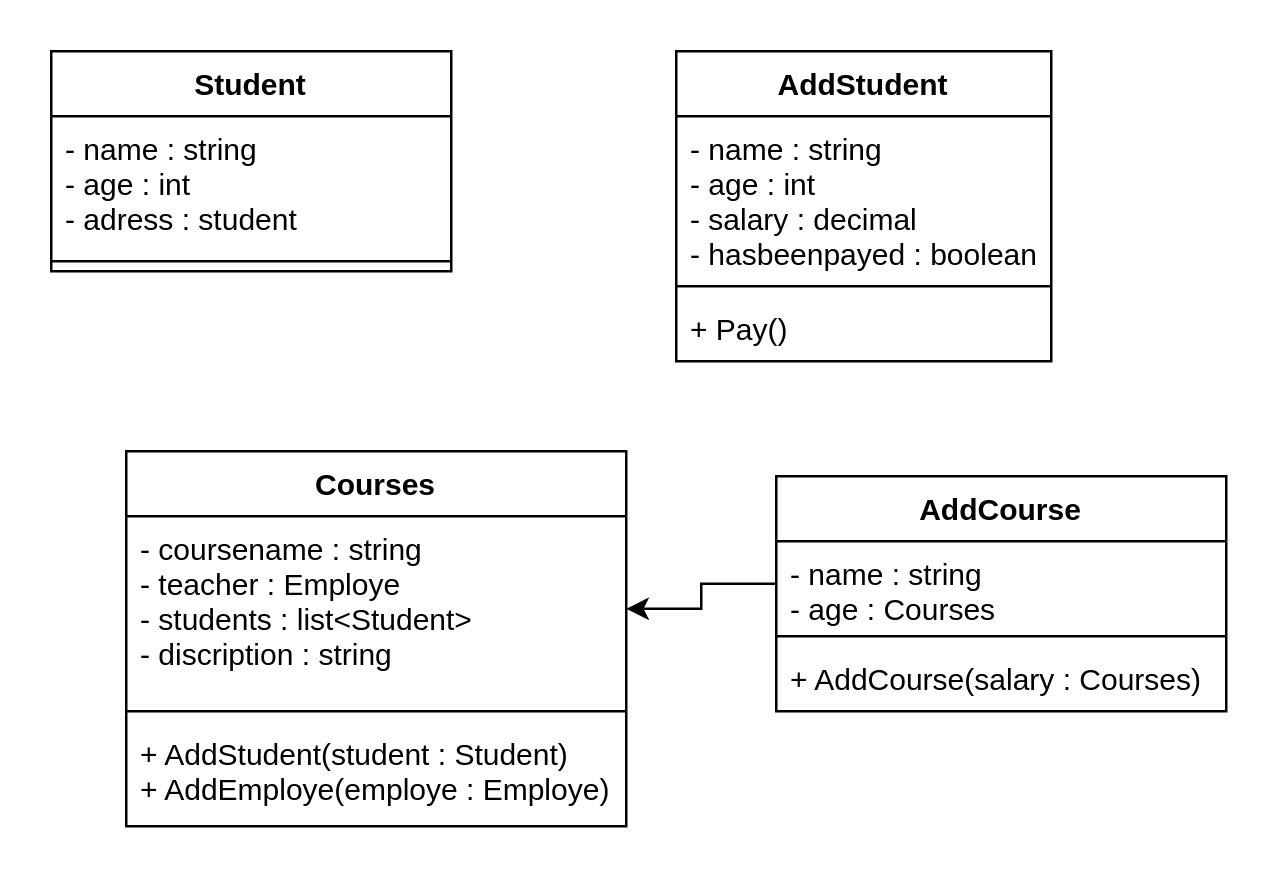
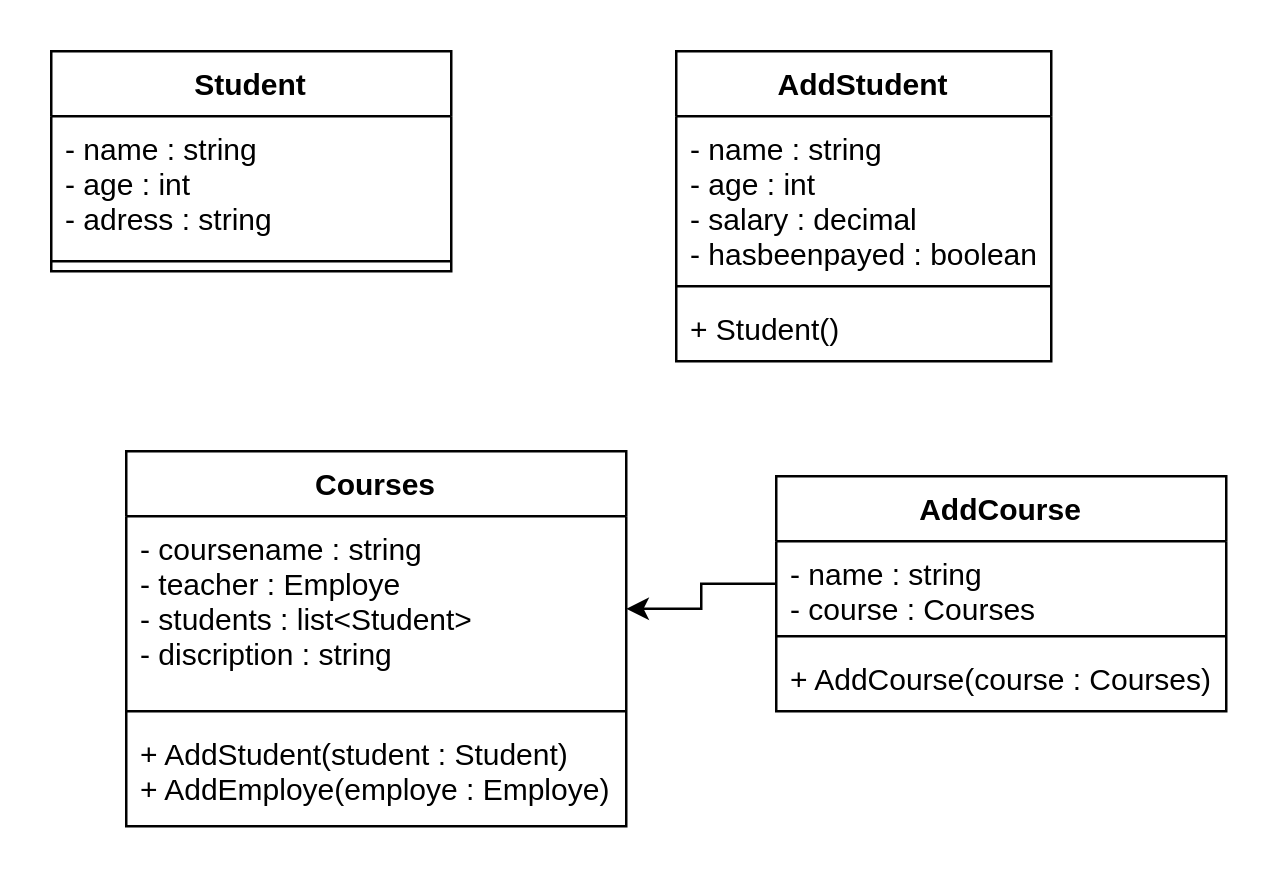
node "- name : string - age : int - adress : student": label "- name : string - age : int - adress : student" -> "- name : string - age : int - adress : string"
node "+ Pay()": label "+ Pay()" -> "+ Student()"
node "- name : string - age : Courses": label "- name : string - age : Courses" -> "- name : string - course : Courses"
node "+ AddCourse(salary : Courses)": label "+ AddCourse(salary : Courses)" -> "+ AddCourse(course : Courses)"
